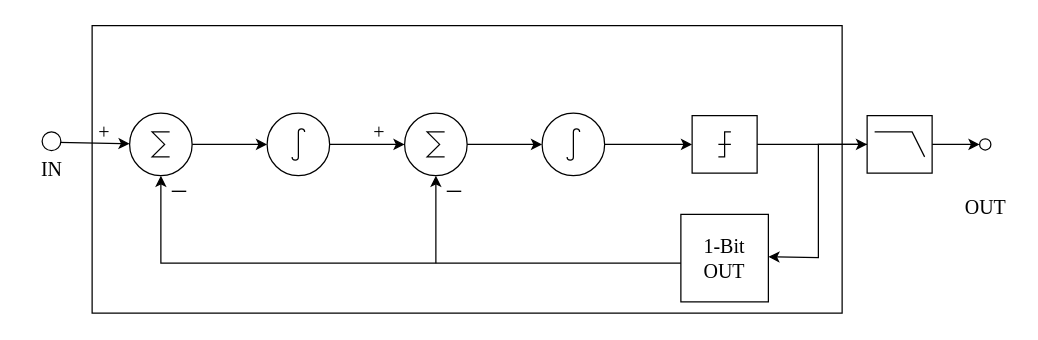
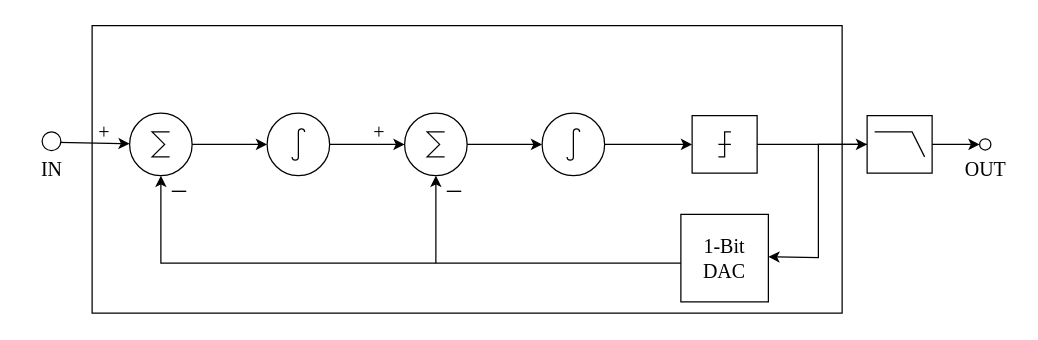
node "OUT": moved (985, 207) -> (985, 169)
node "1-Bit OUT": label "1-Bit OUT" -> "1-Bit DAC"
